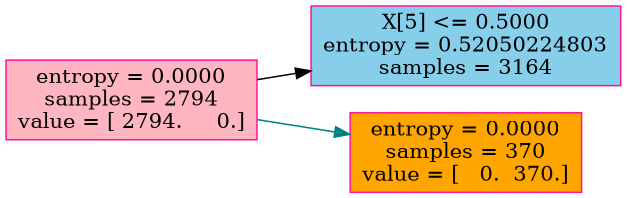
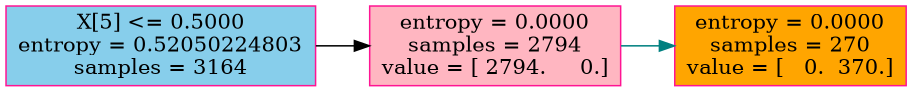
edge "entropy = 0.0000 samples = 2794 value = [ 2794.     0.]" -> "X[5] <= 0.5000 entropy = 0.52050224803 samples = 3164": reversed
node "entropy = 0.0000 samples = 370 value = [   0.  370.]": label "entropy = 0.0000 samples = 370 value = [   0.  370.]" -> "entropy = 0.0000 samples = 270 value = [   0.  370.]"
